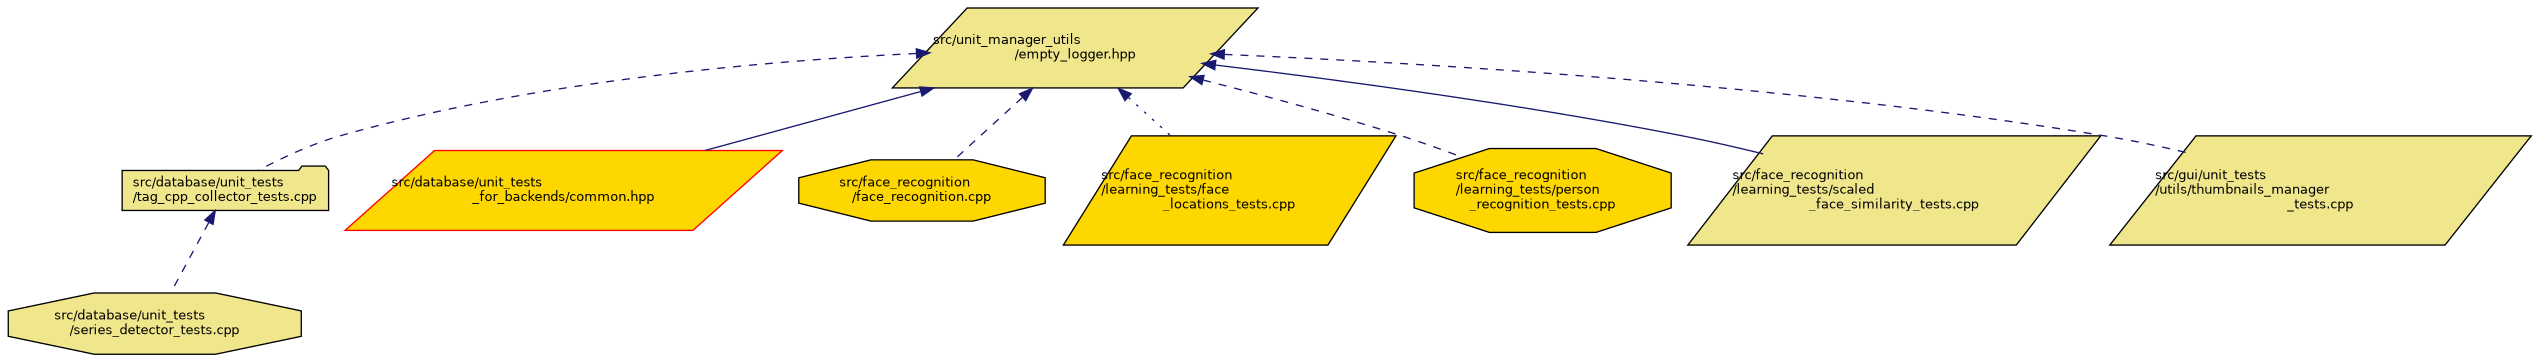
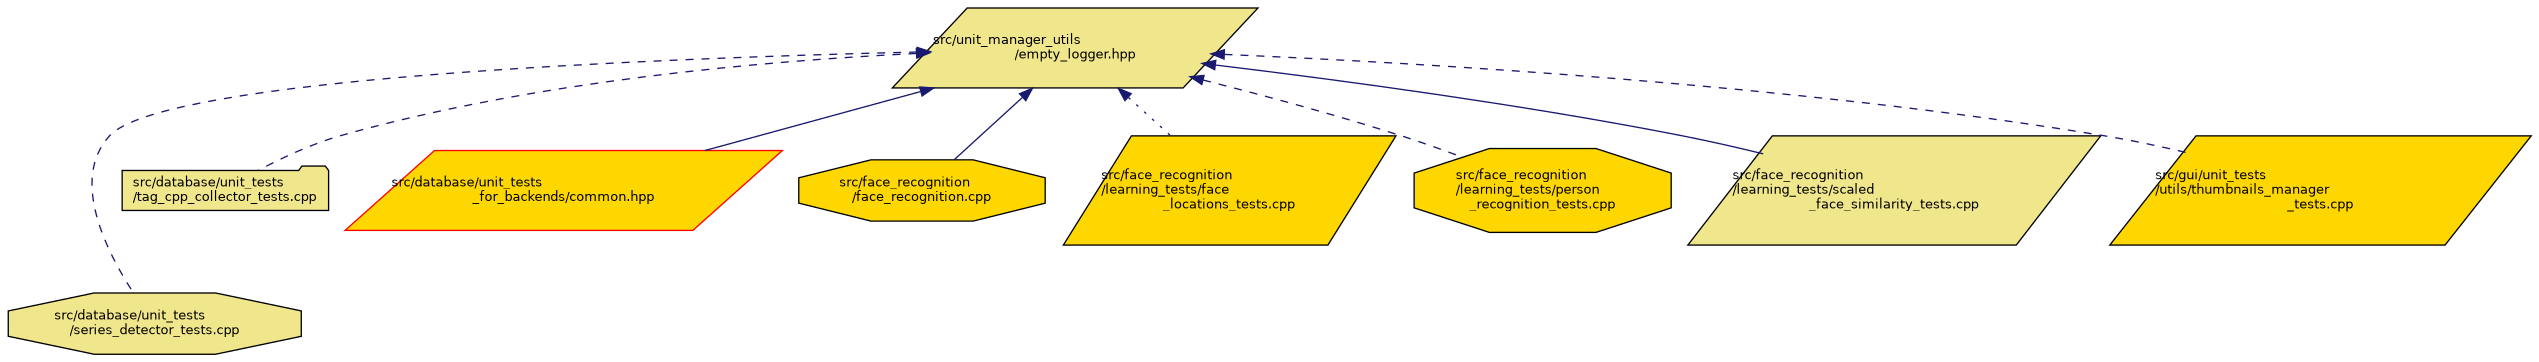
edge "src/face_recognition /face_recognition.cpp" -> "src/unit_manager_utils /empty_logger.hpp": style dashed -> solid
node "src/gui/unit_tests /utils/thumbnails_manager _tests.cpp": fillcolor khaki -> gold
edge "src/database/unit_tests /series_detector_tests.cpp" -> "src/database/unit_tests /tag_cpp_collector_tests.cpp": now "src/database/unit_tests /series_detector_tests.cpp" -> "src/unit_manager_utils /empty_logger.hpp"
